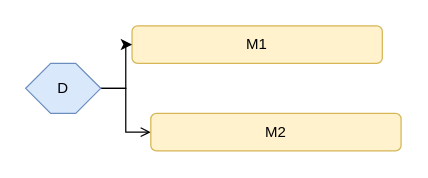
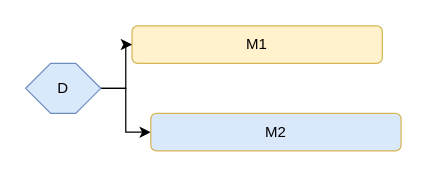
edge "D" -> "M2": arrowhead open -> classic
node "M2": fillcolor #fff2cc -> #dae8fc
